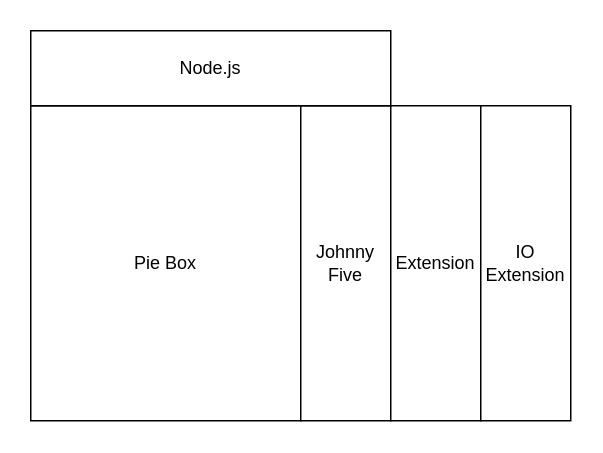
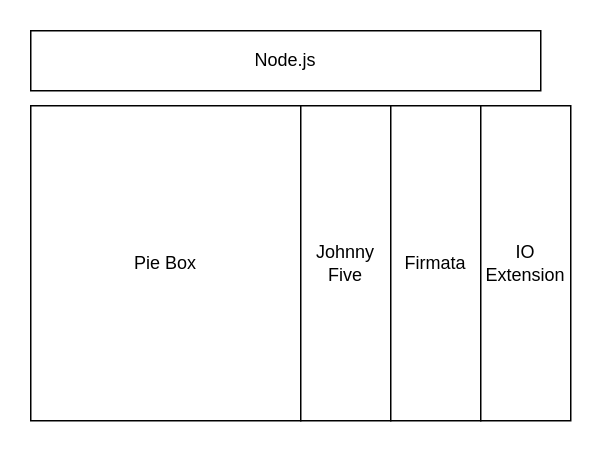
node "Node.js": size 360x75 -> 510x60
node "Extension": label "Extension" -> "Firmata"
